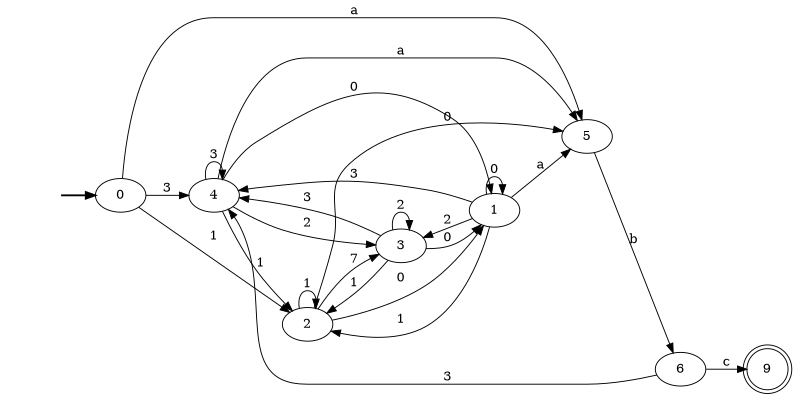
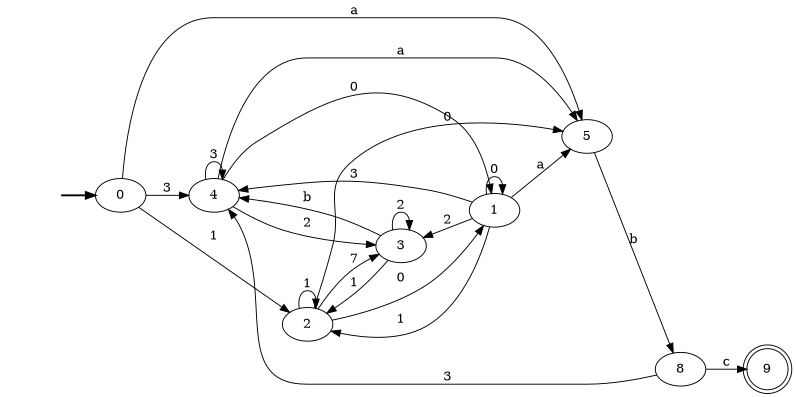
edge "3" -> "4": label "3" -> "b"
edge "3" -> "1": removed, label "0"
edge "4" -> "2": removed, label "1"
node "6": label "6" -> "8"
